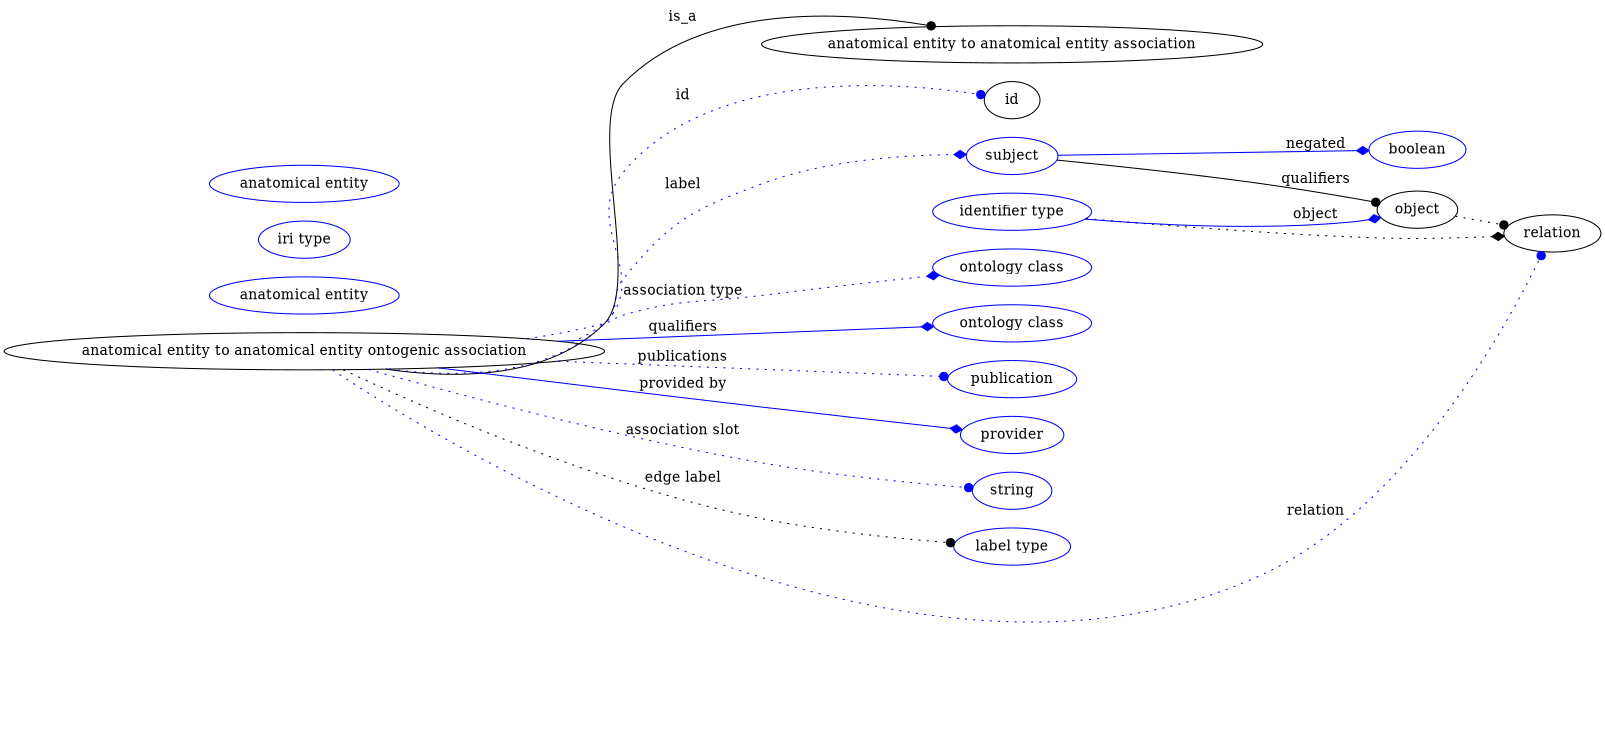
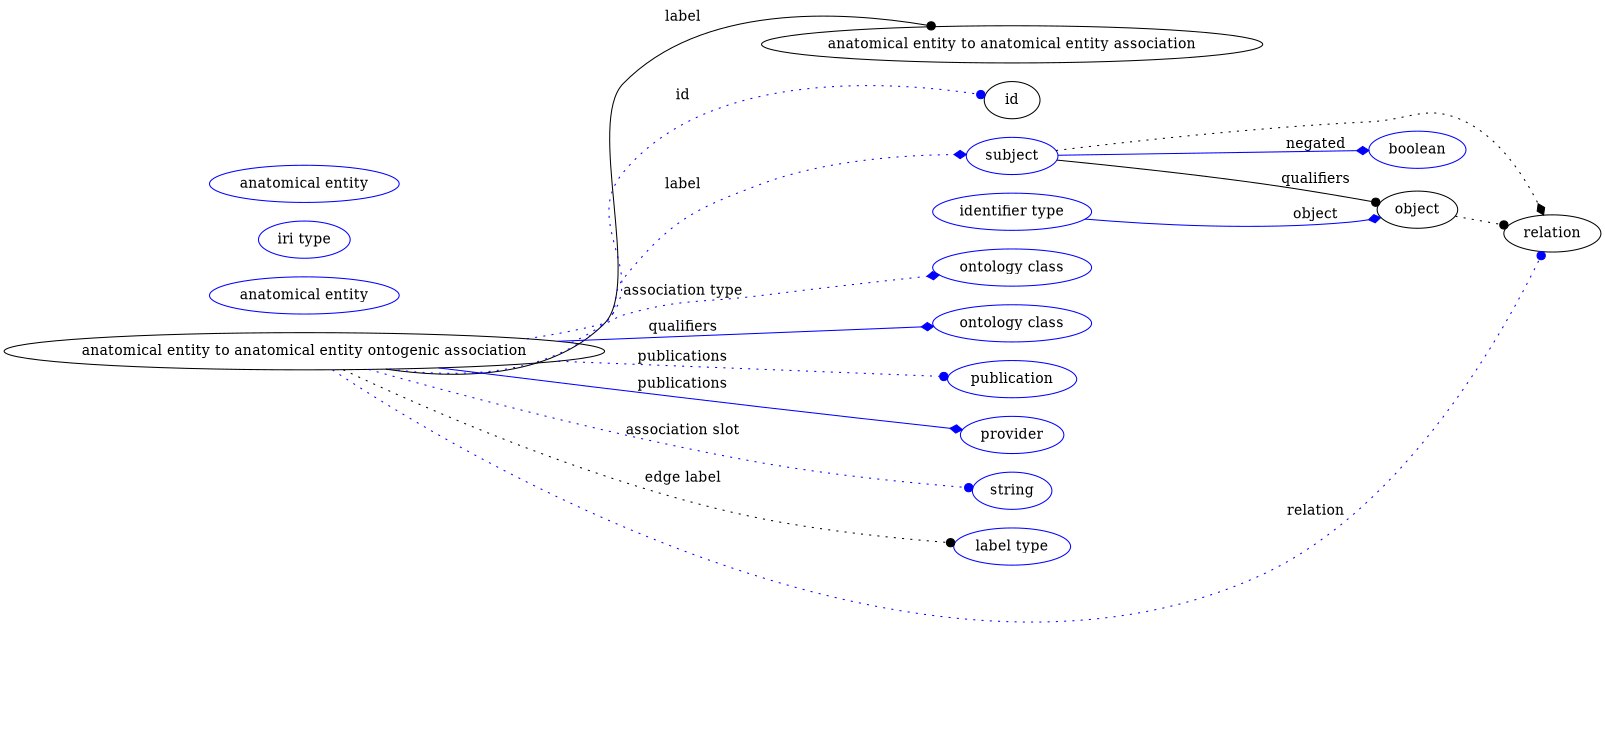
edge "anatomical entity to anatomical entity ontogenic association" -> "anatomical entity to anatomical entity association": label "is_a" -> "label"
edge "identifier type" -> "relation": now "subject" -> "relation"
edge "anatomical entity to anatomical entity ontogenic association" -> "provider": label "provided by" -> "publications"
